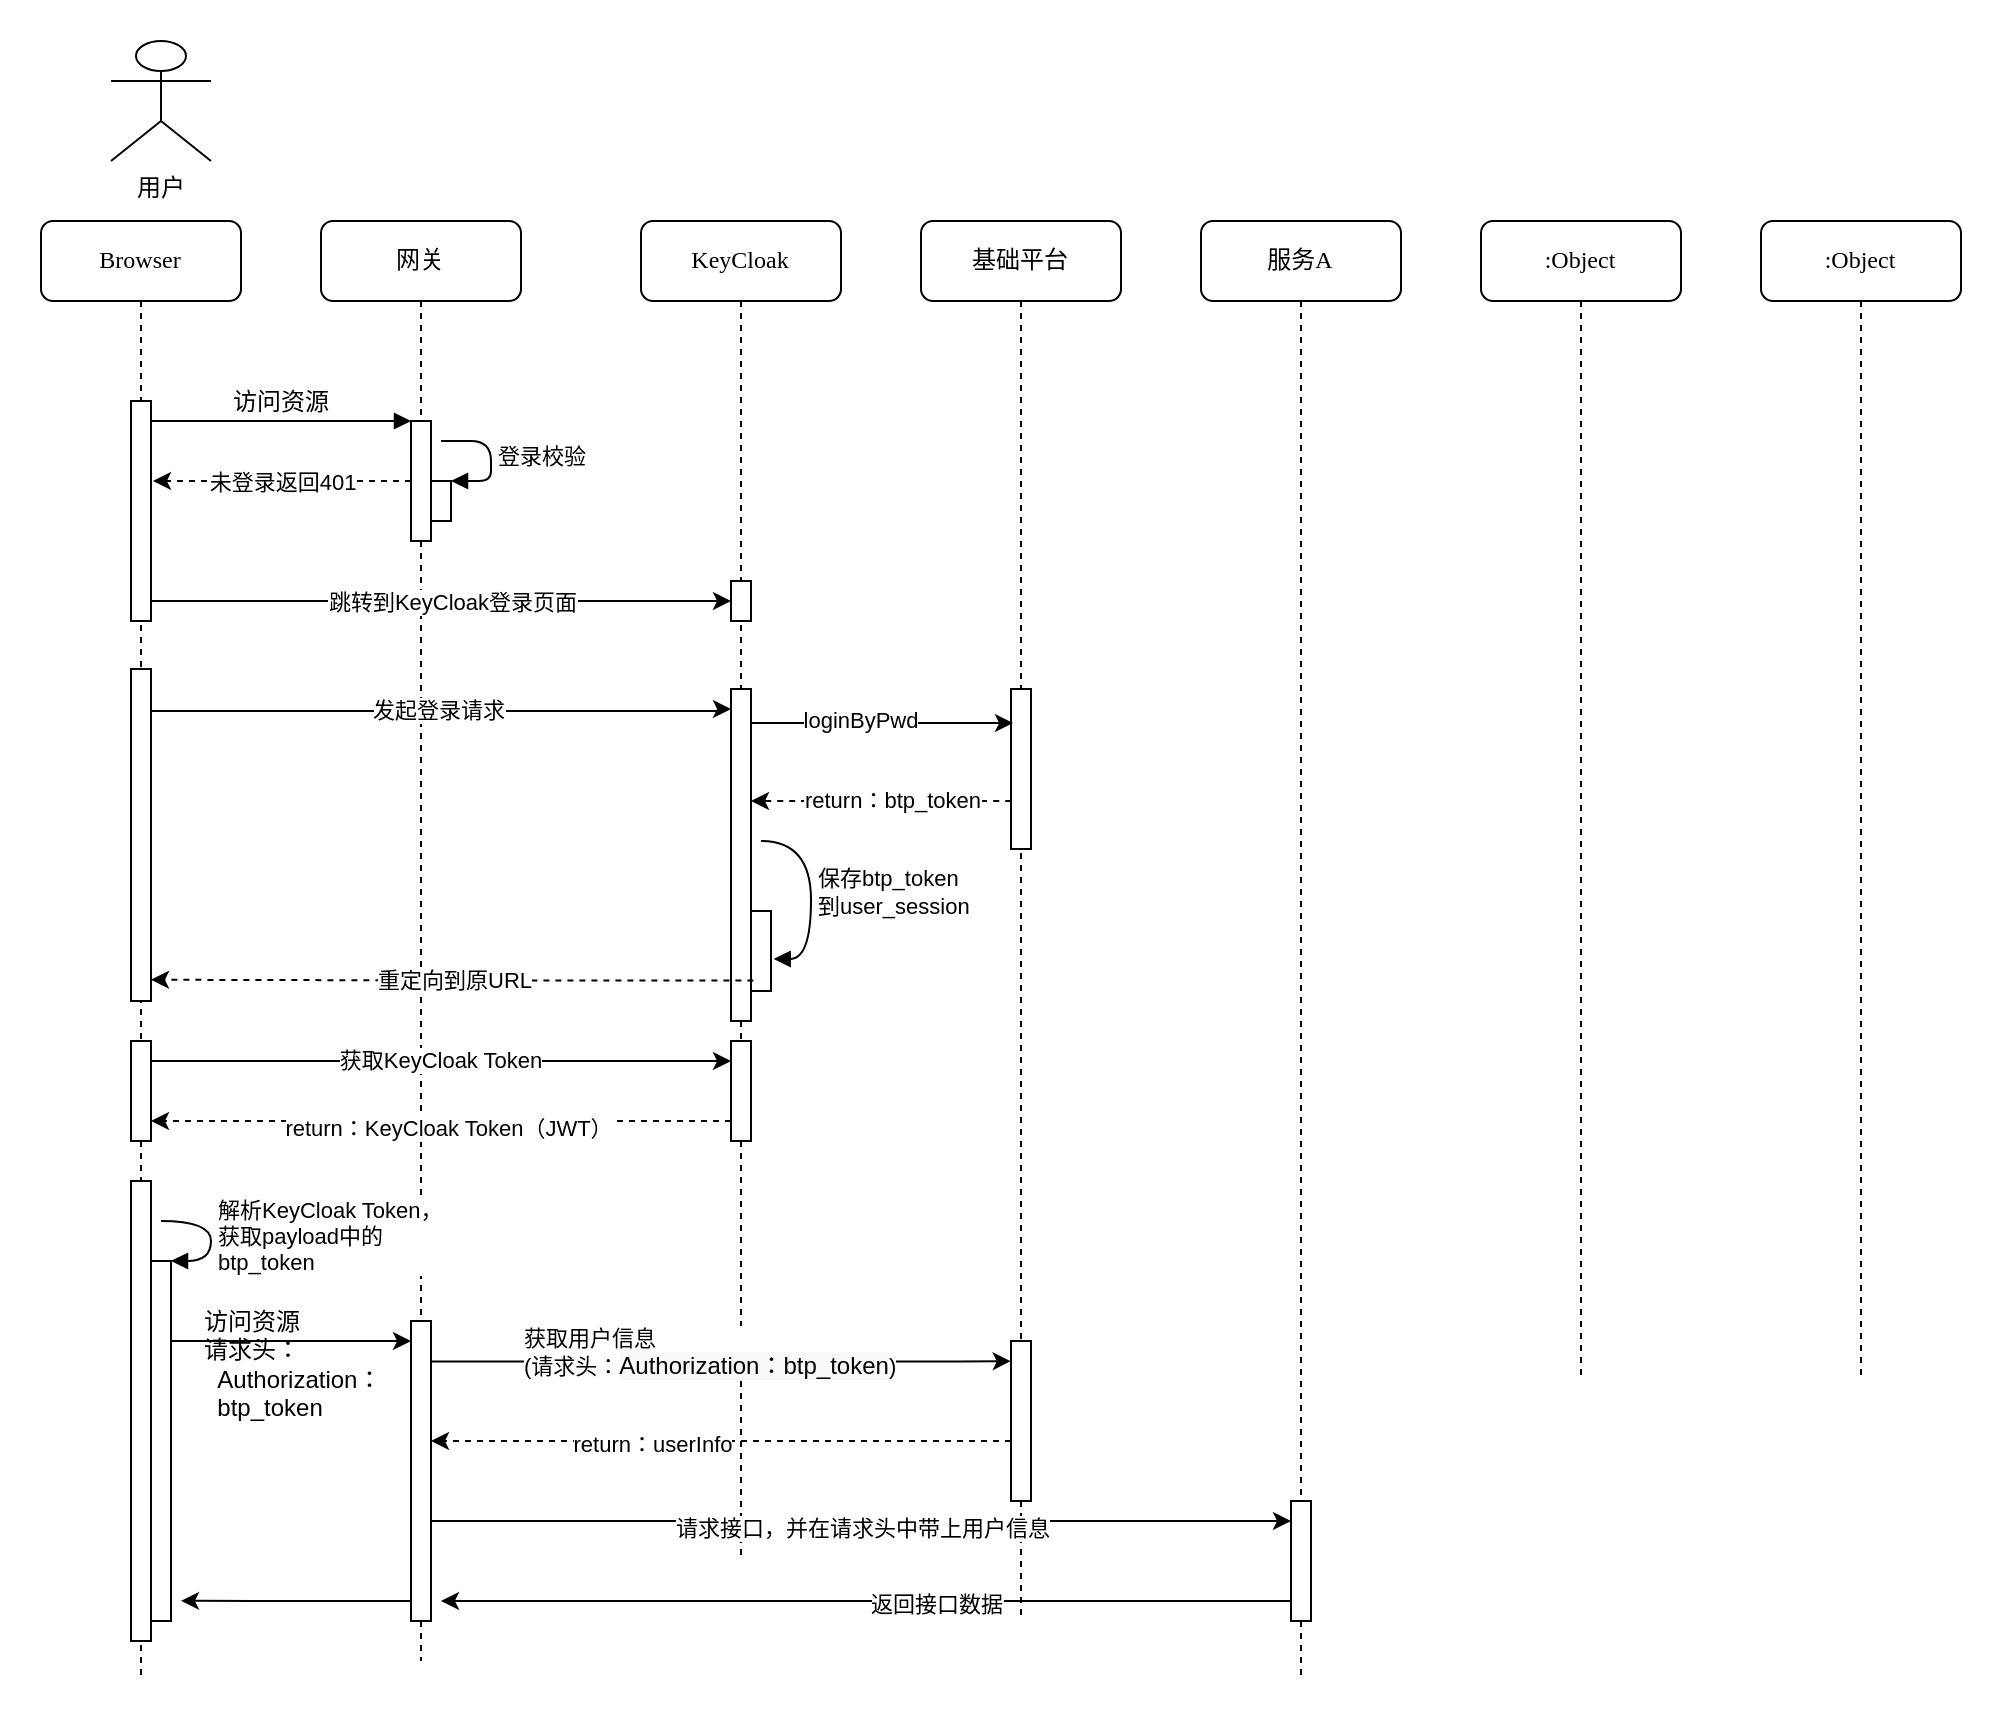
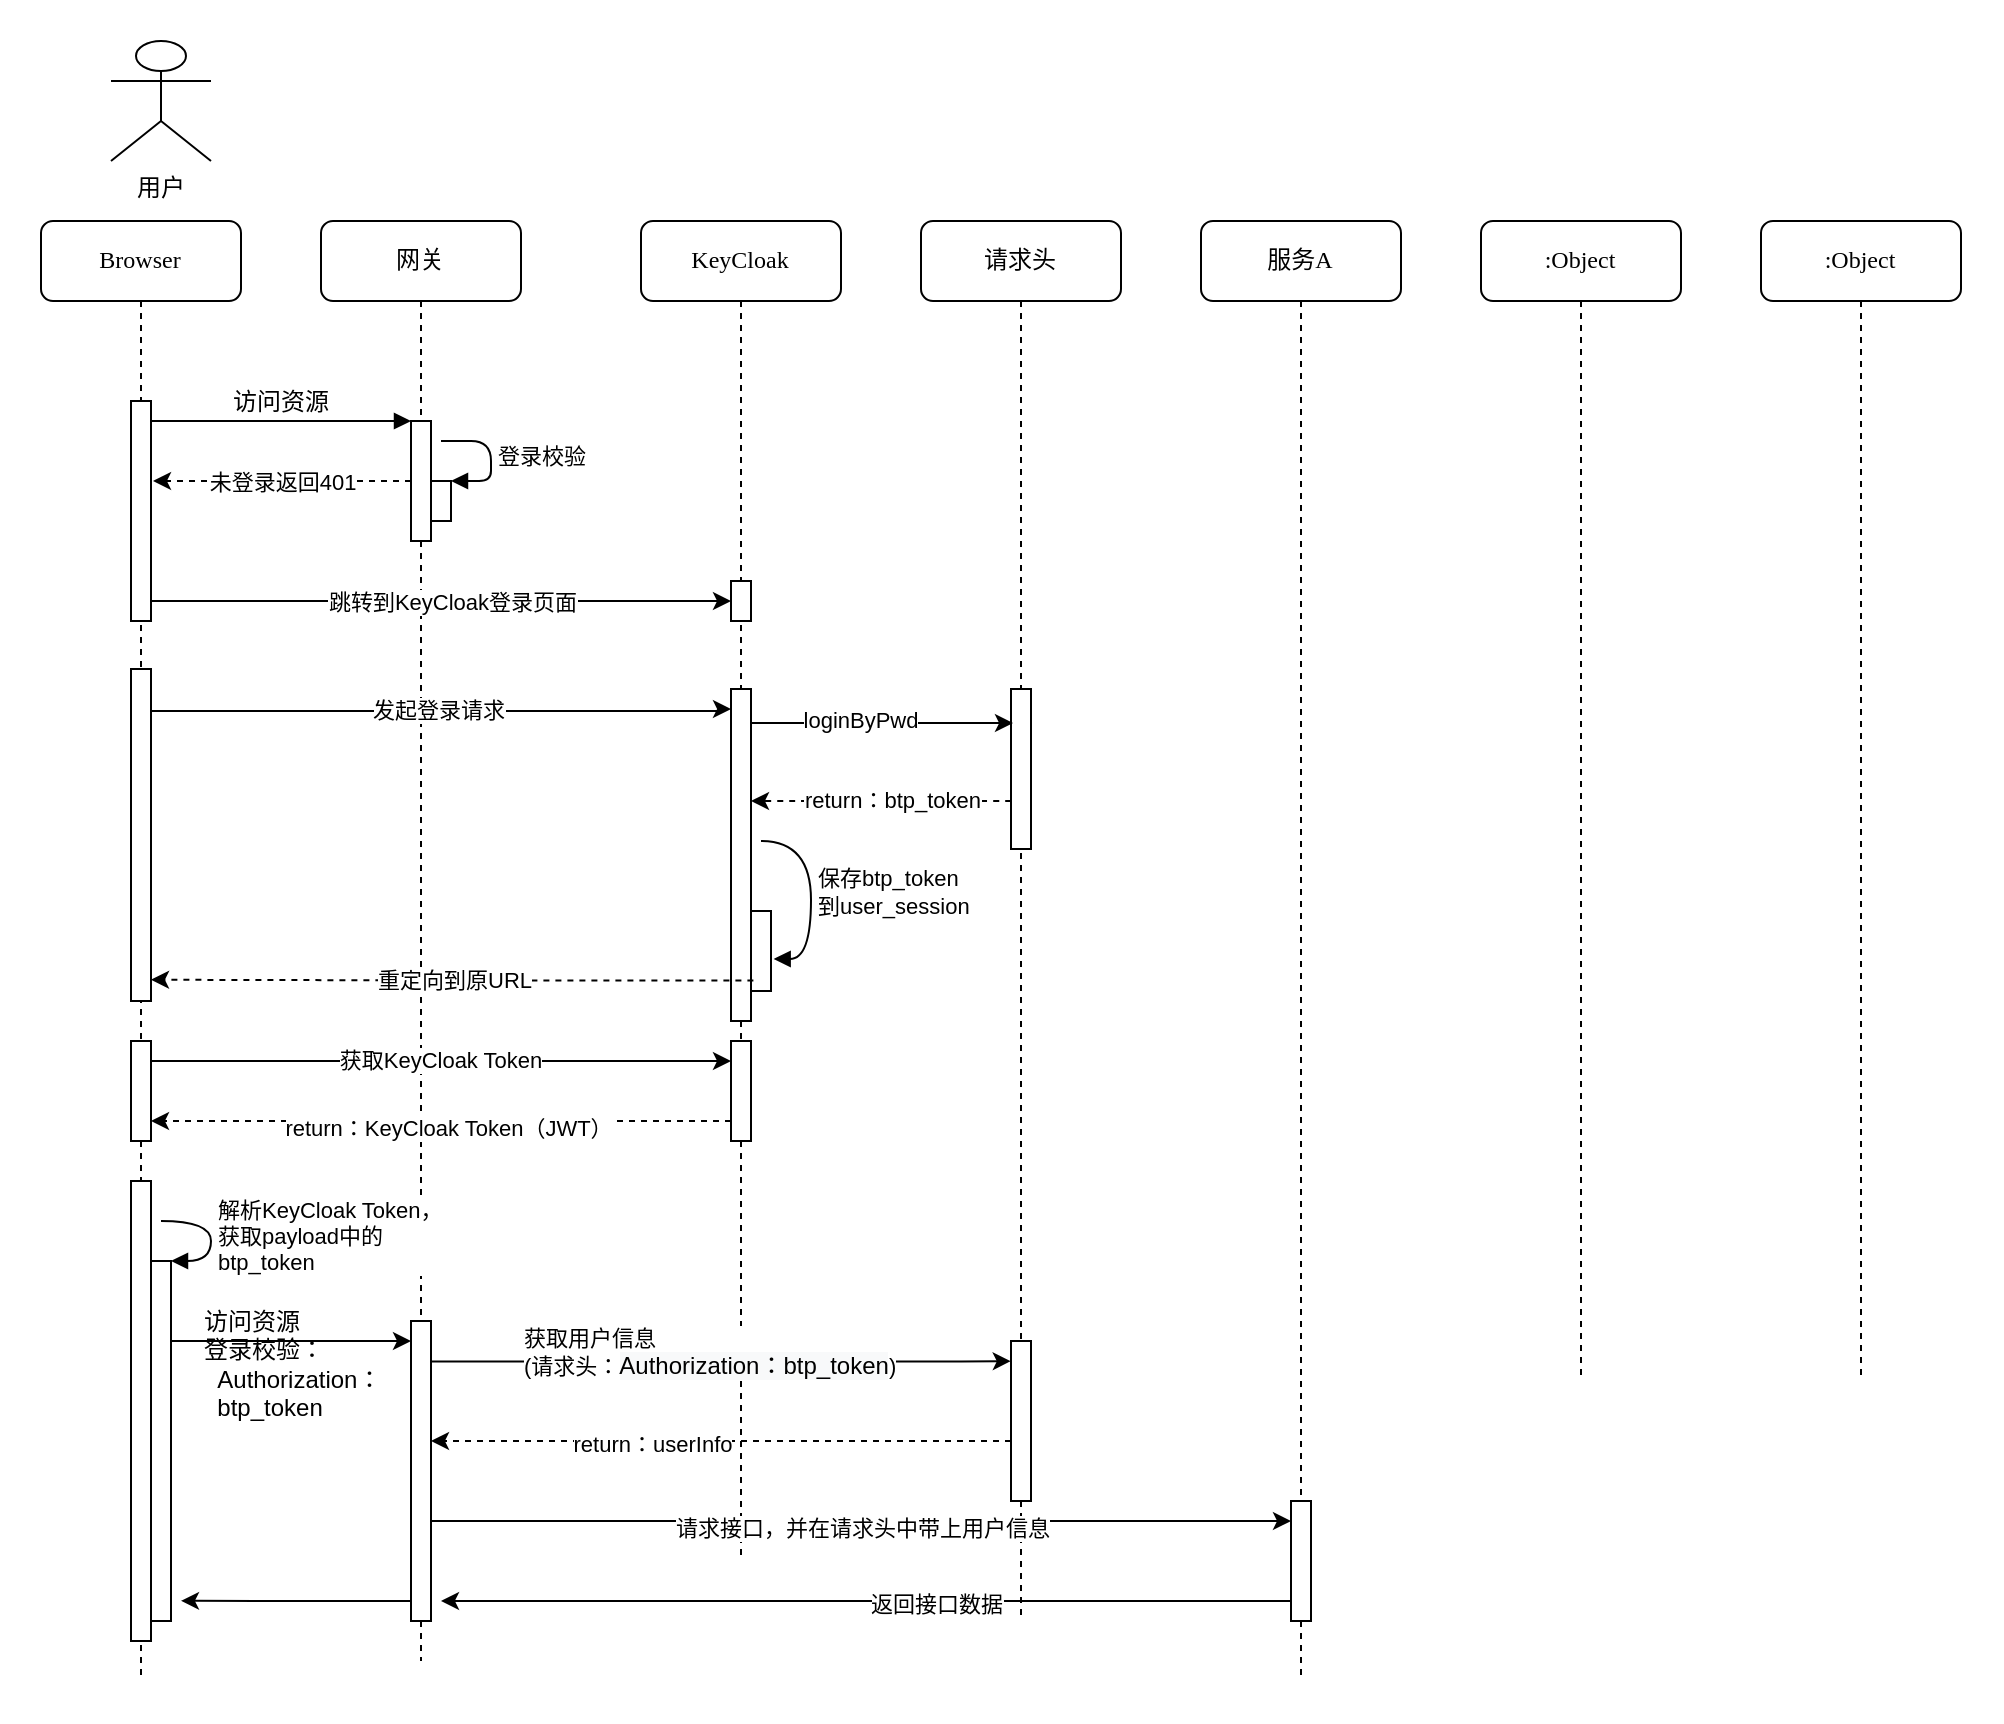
node "基础平台": label "基础平台" -> "请求头"
node "访问资源 请求头： Authorization： btp_token": label "访问资源 请求头： Authorization： btp_token" -> "访问资源 登录校验： Authorization： btp_token"
